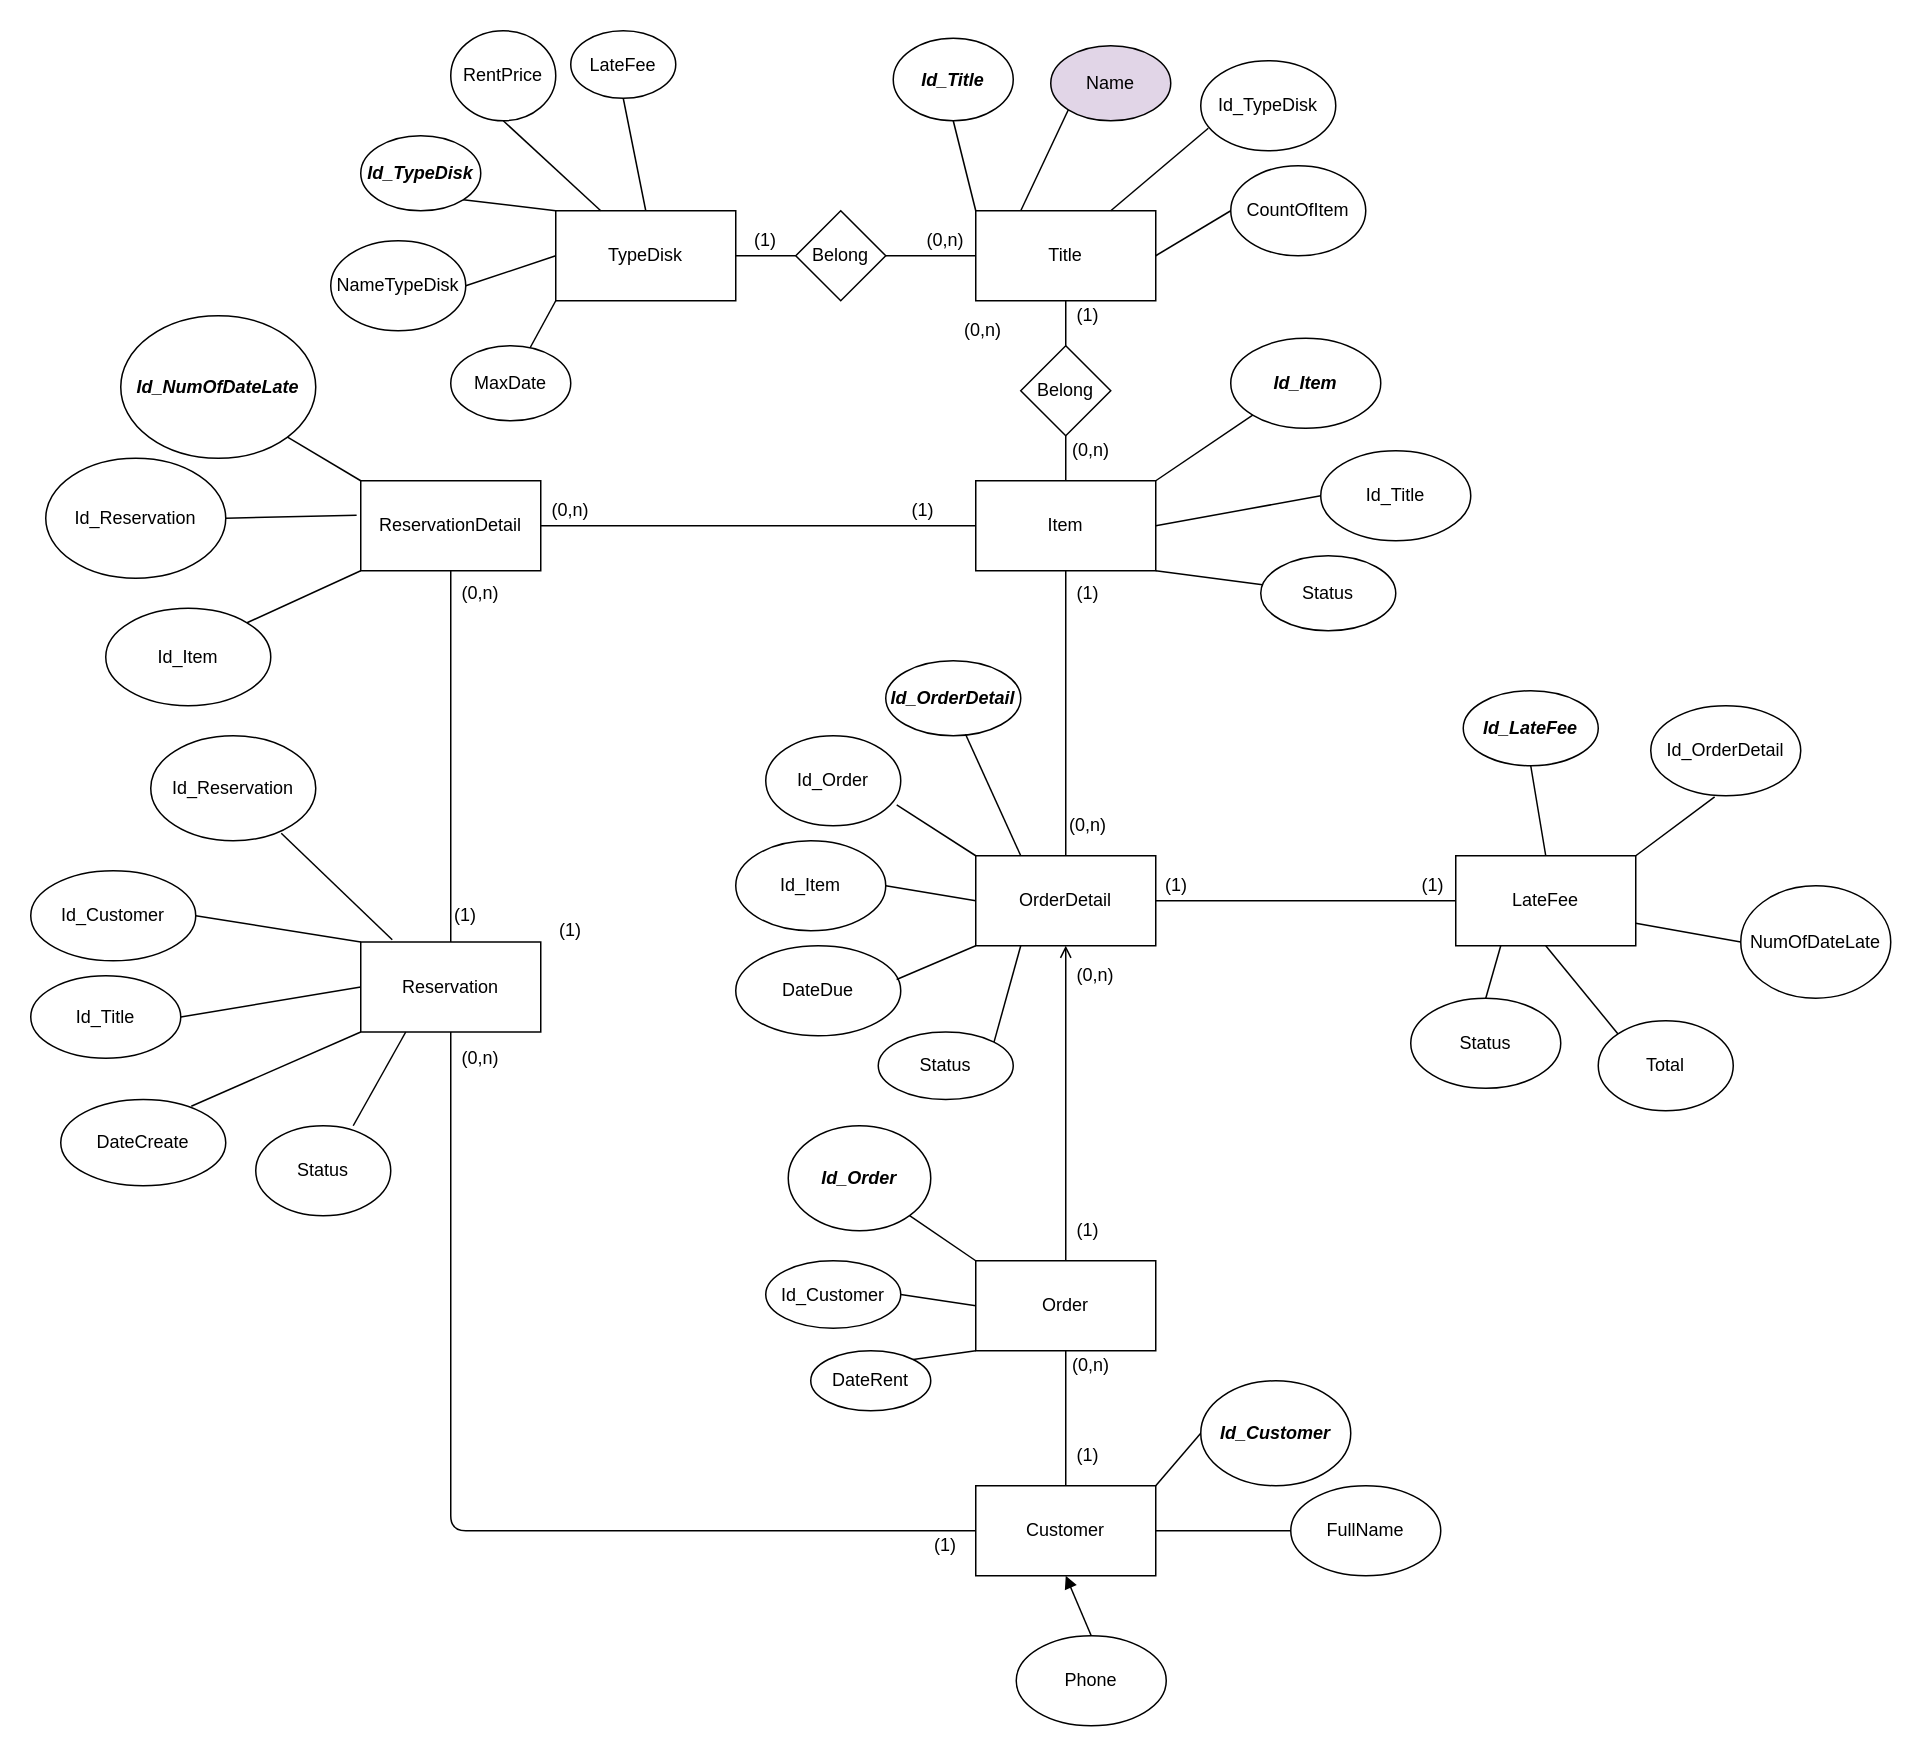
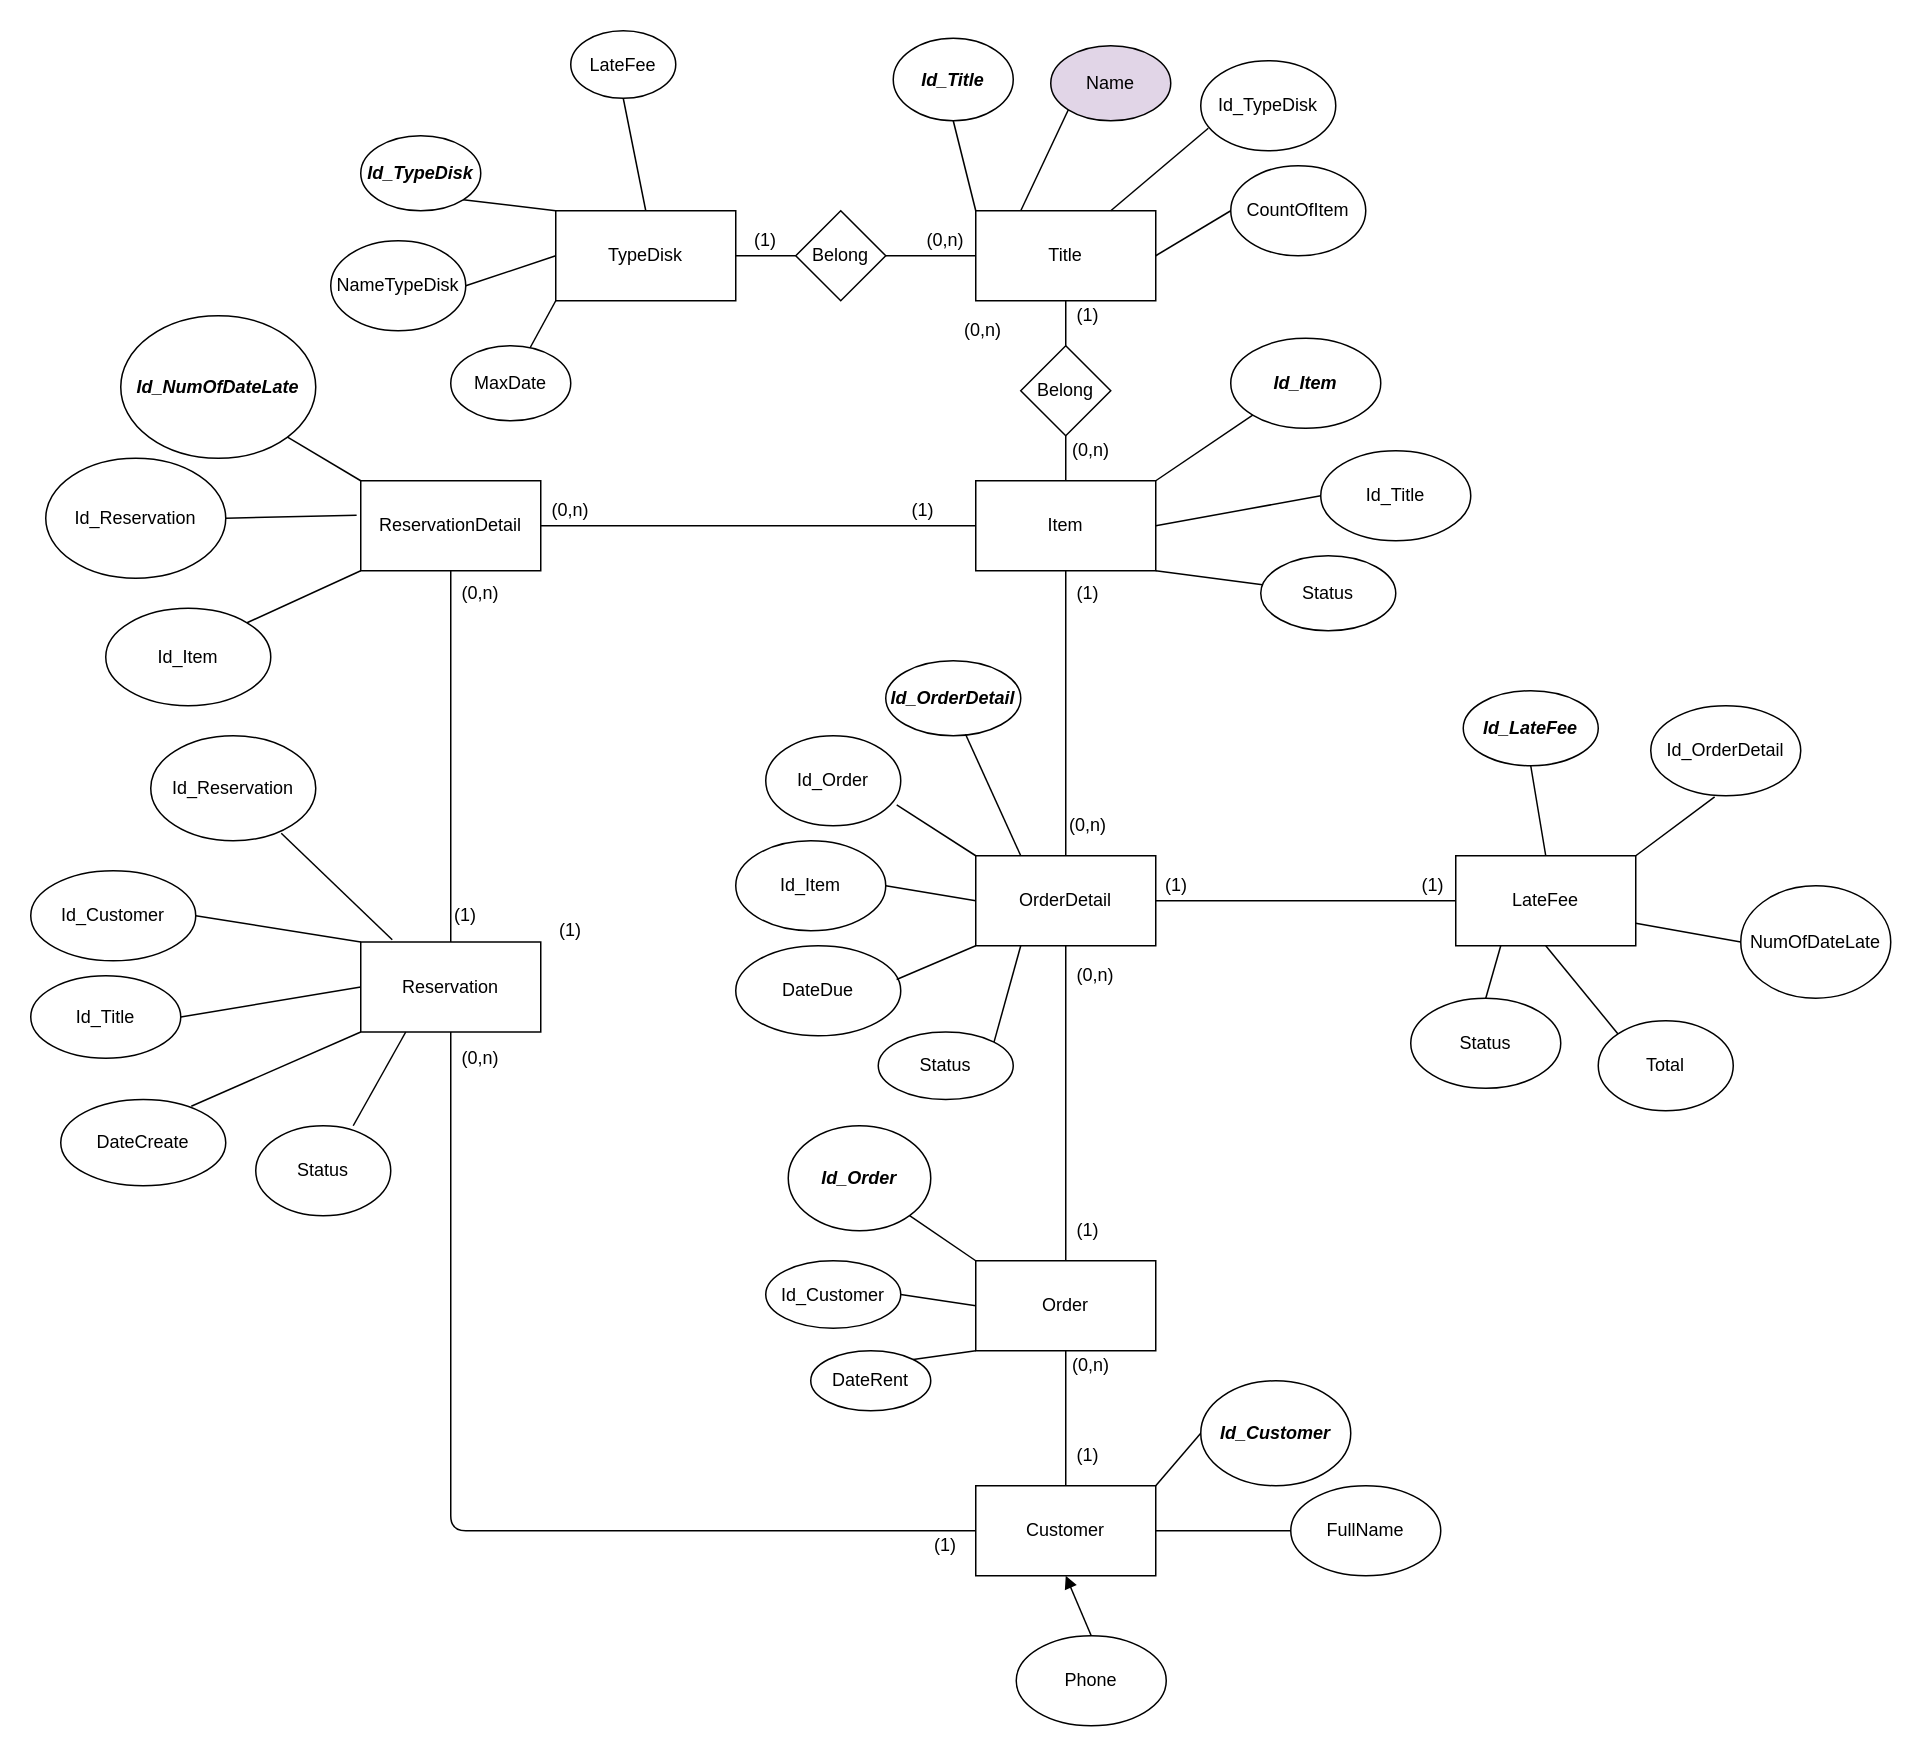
node "RentPrice": removed
edge "RentPrice" -- "TypeDisk": removed
edge "Order" -> "OrderDetail": arrowhead open -> none
